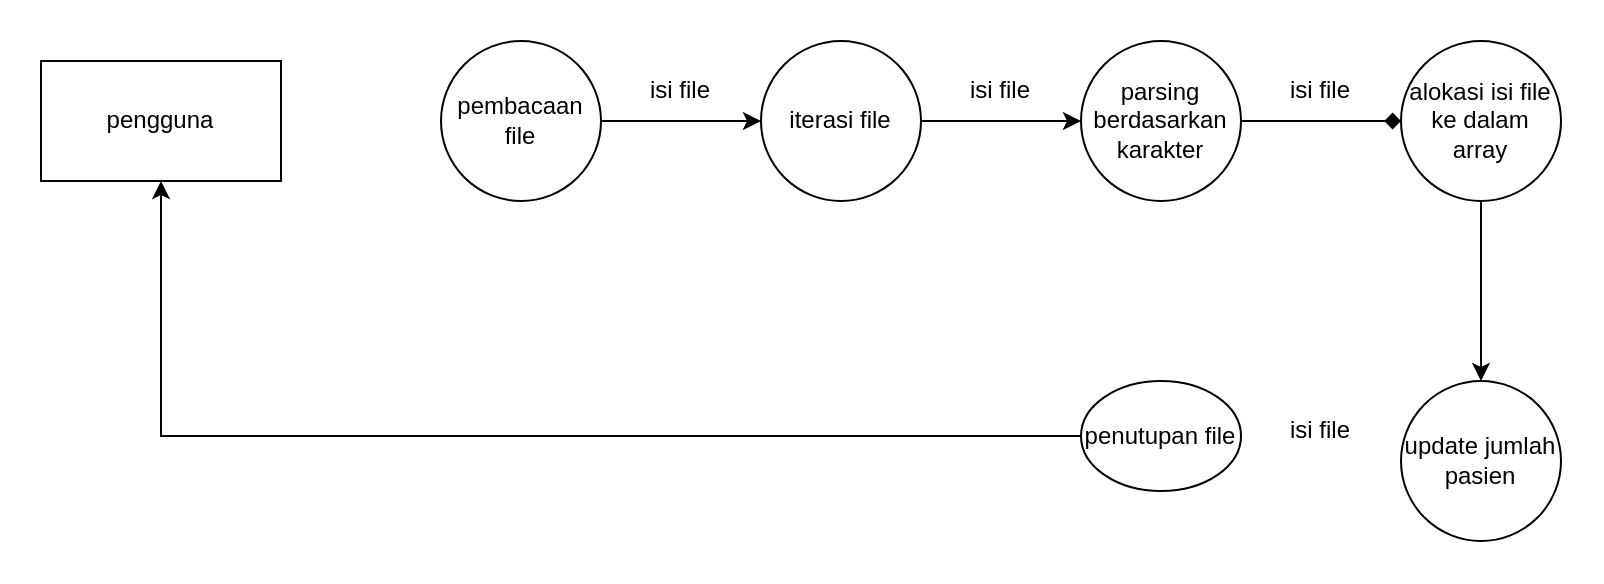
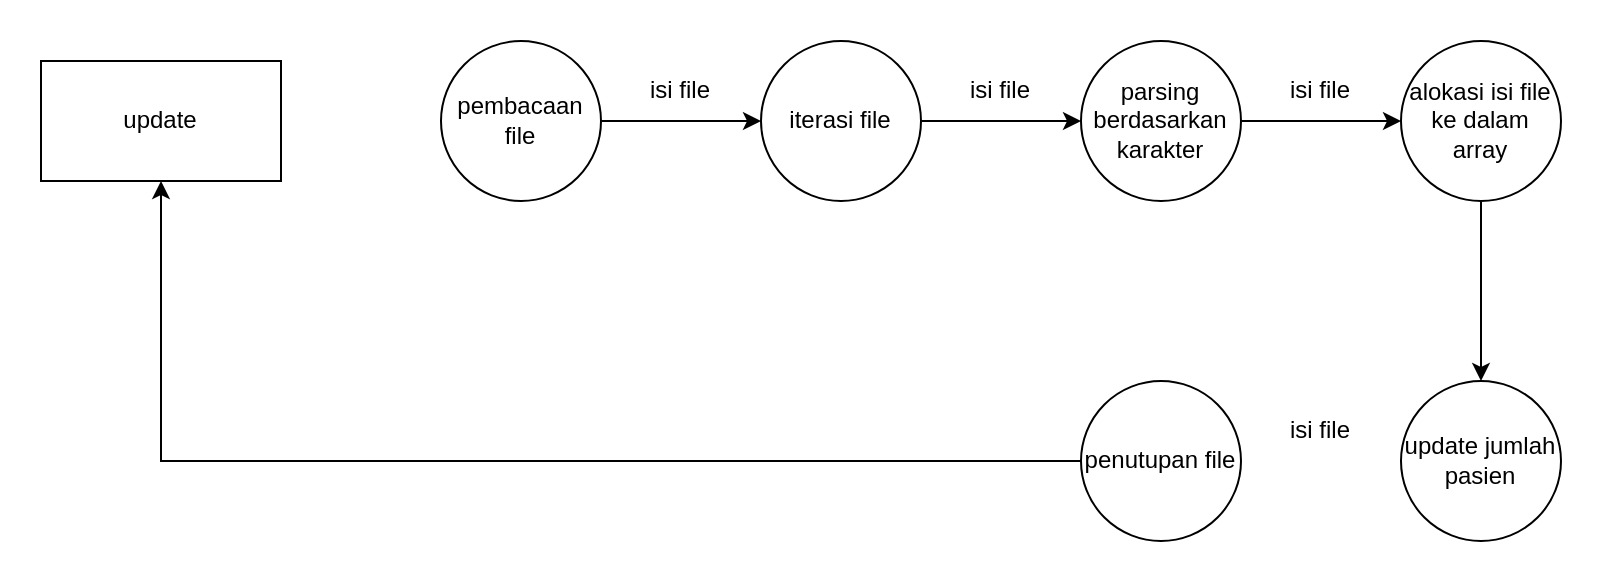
node "pengguna": label "pengguna" -> "update"
edge "parsing berdasarkan karakter" -> "alokasi isi file ke dalam array": arrowhead diamond -> classic
node "penutupan file": size 160x110 -> 160x160
